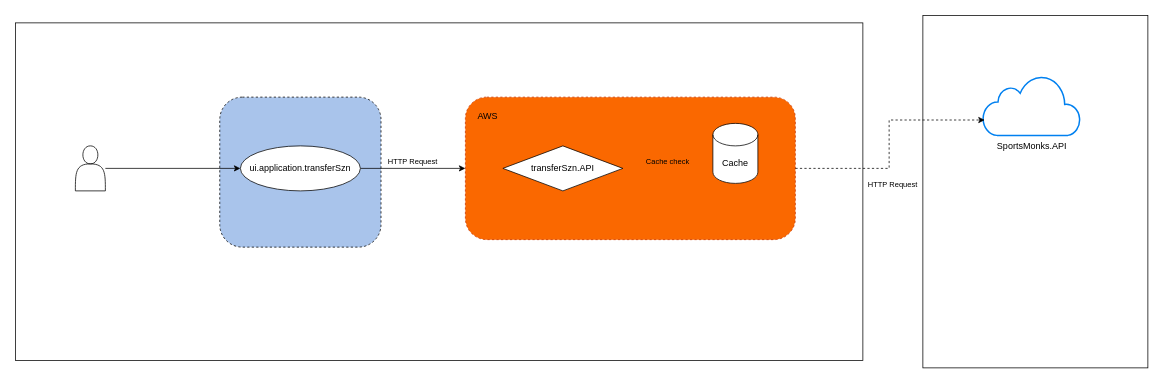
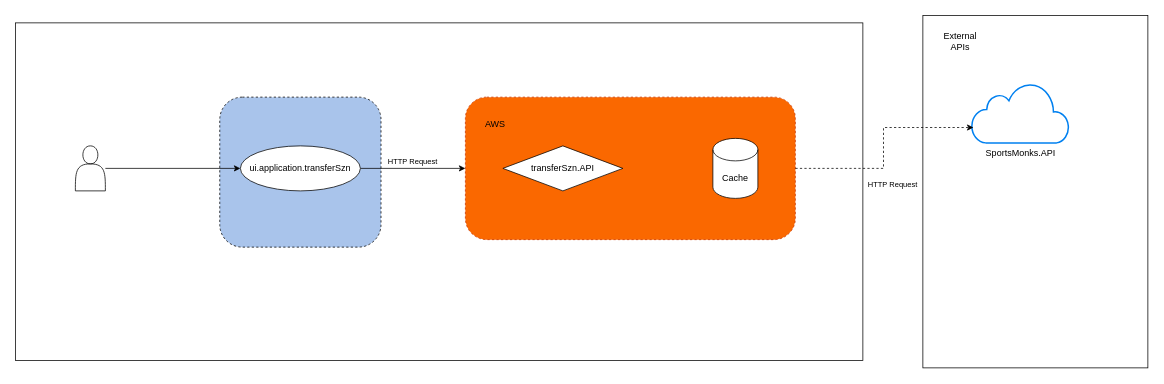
node "External APIs": added
node "SportsMonks.API": moved (1032, 105) -> (1020, 113)
node "AWS": moved (488, 117) -> (495, 124)
node "Cache": moved (735, 153) -> (735, 168)
node "Cache check": removed
